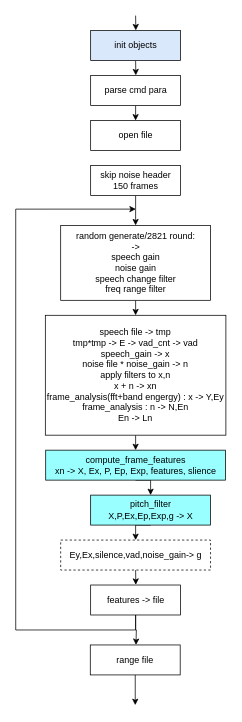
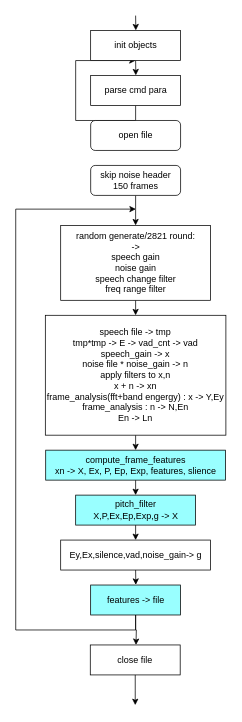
node "init objects": fillcolor #dae8fc -> #ffffff
edge "parse cmd para" -> "open file": now "parse cmd para" -> "init objects"
node "open file": shape rectangle -> rounded rectangle
node "skip noise header 150 frames": shape rectangle -> rounded rectangle
node "pitch_filter X,P,Ex,Ep,Exp,g -> X": moved (151, 510) -> (136, 510)
node "Ey,Ex,silence,vad,noise_gain-> g": style dashed -> solid
node "features -> file": fillcolor #ffffff -> #99ffff
node "range file": label "range file" -> "close file"
